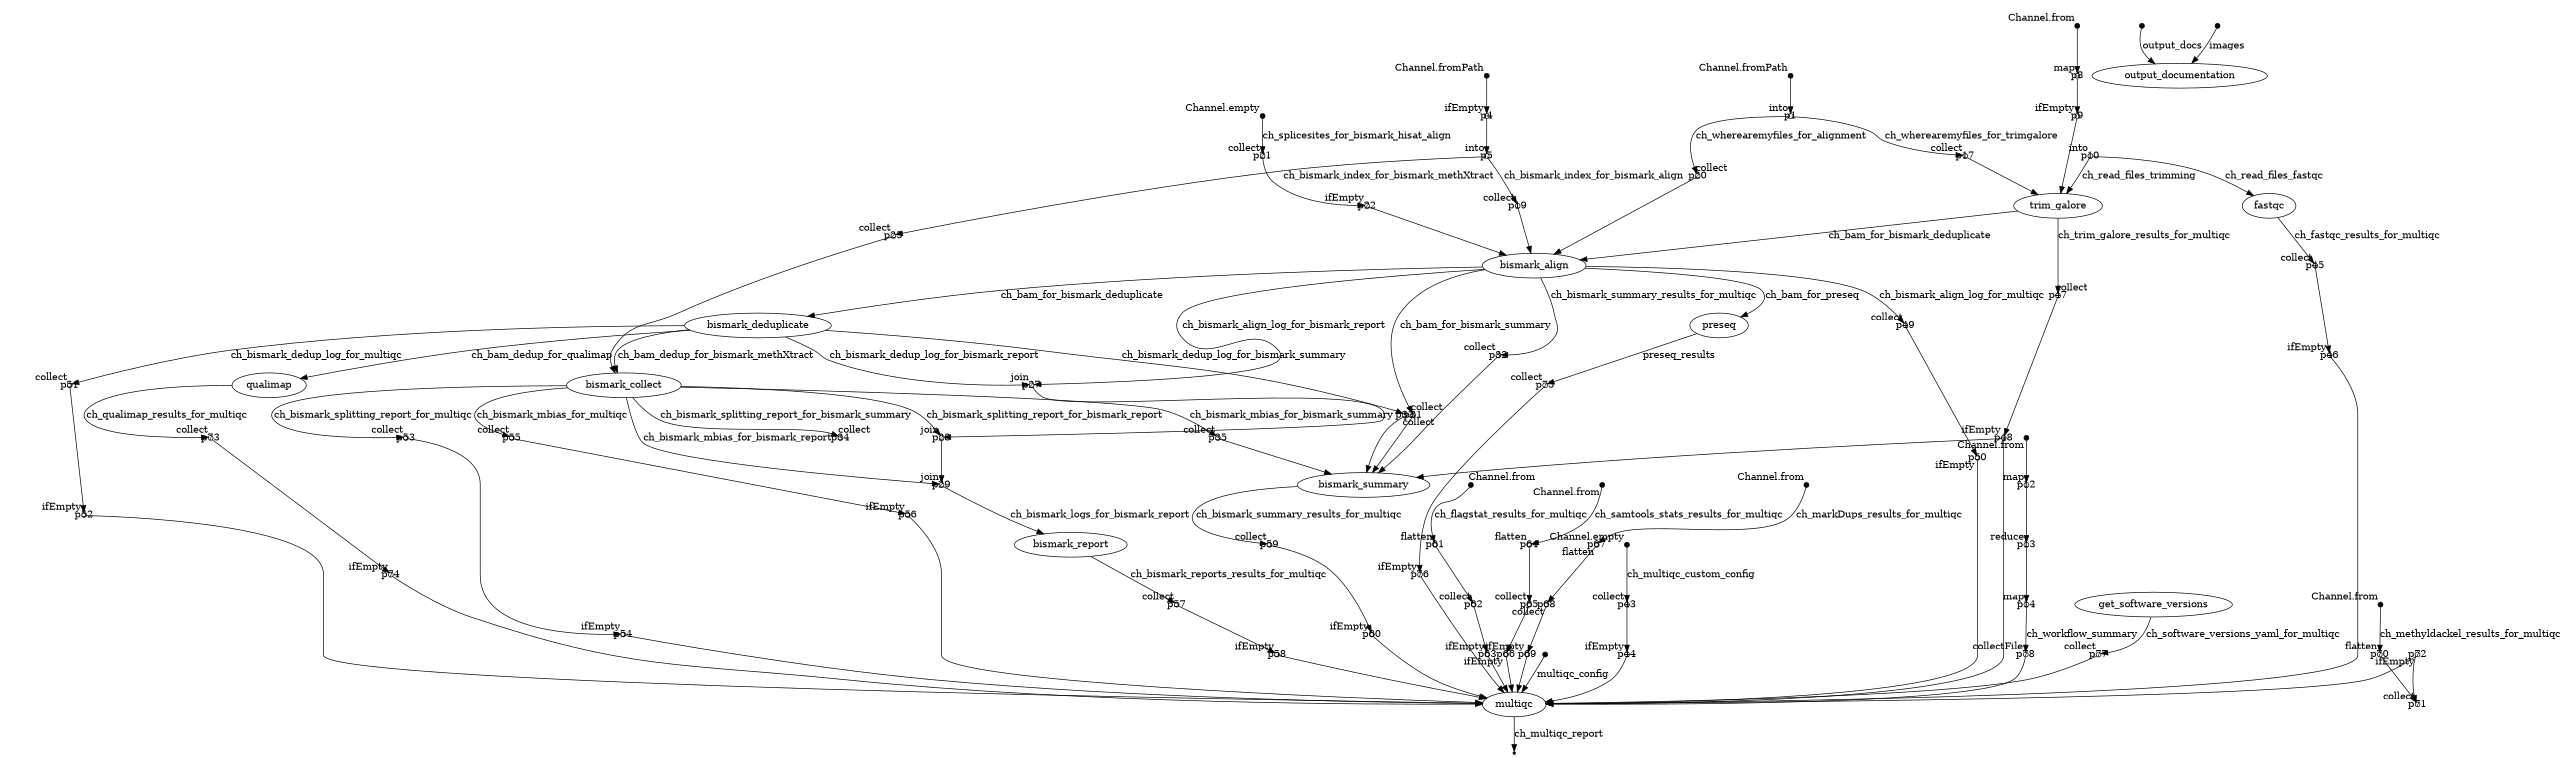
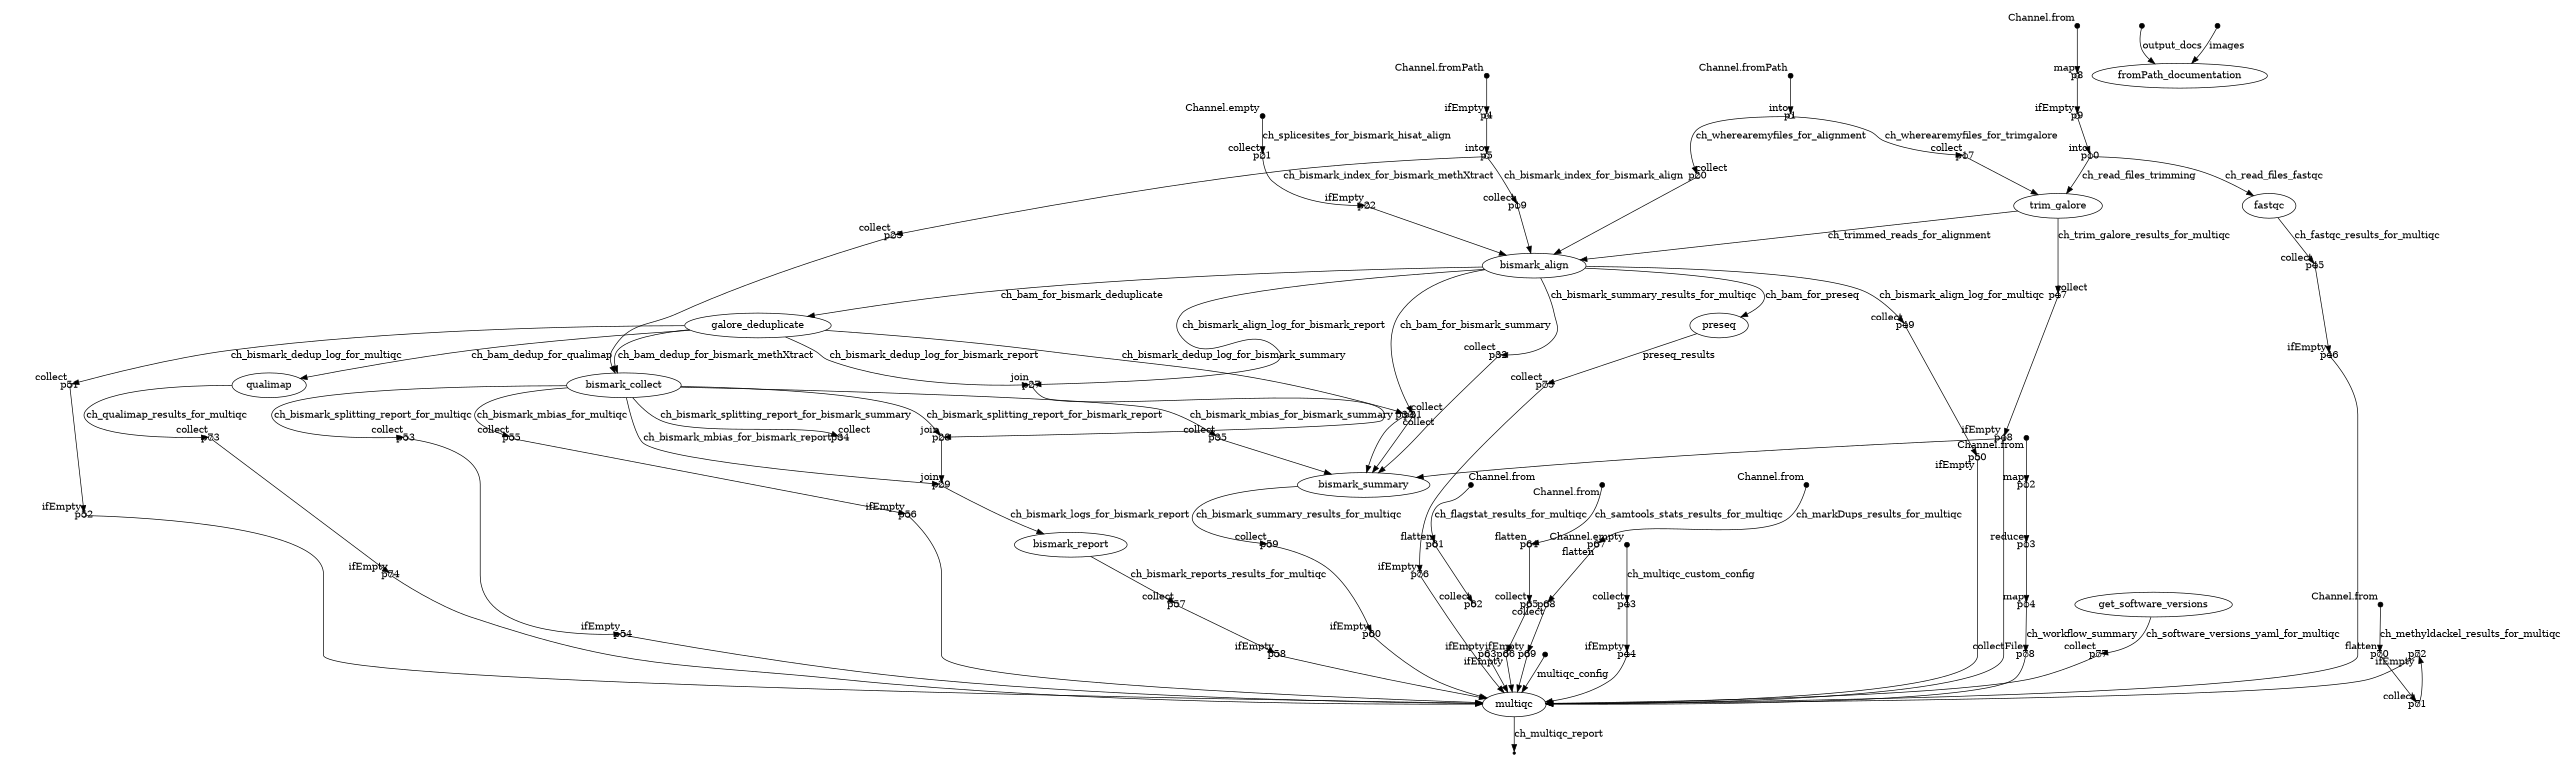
node "output_documentation": label "output_documentation" -> "fromPath_documentation"
edge "p9 ifEmpty" -> "trim_galore": now "p9 ifEmpty" -> "p10 into"
edge "trim_galore" -> "bismark_align": label "ch_bam_for_bismark_deduplicate" -> "ch_trimmed_reads_for_alignment"
node "bismark_deduplicate": label "bismark_deduplicate" -> "galore_deduplicate"
edge "p62 collect" -> "p63 ifEmpty": removed
edge "p72 ifEmpty" -> "p71 collect": reversed
